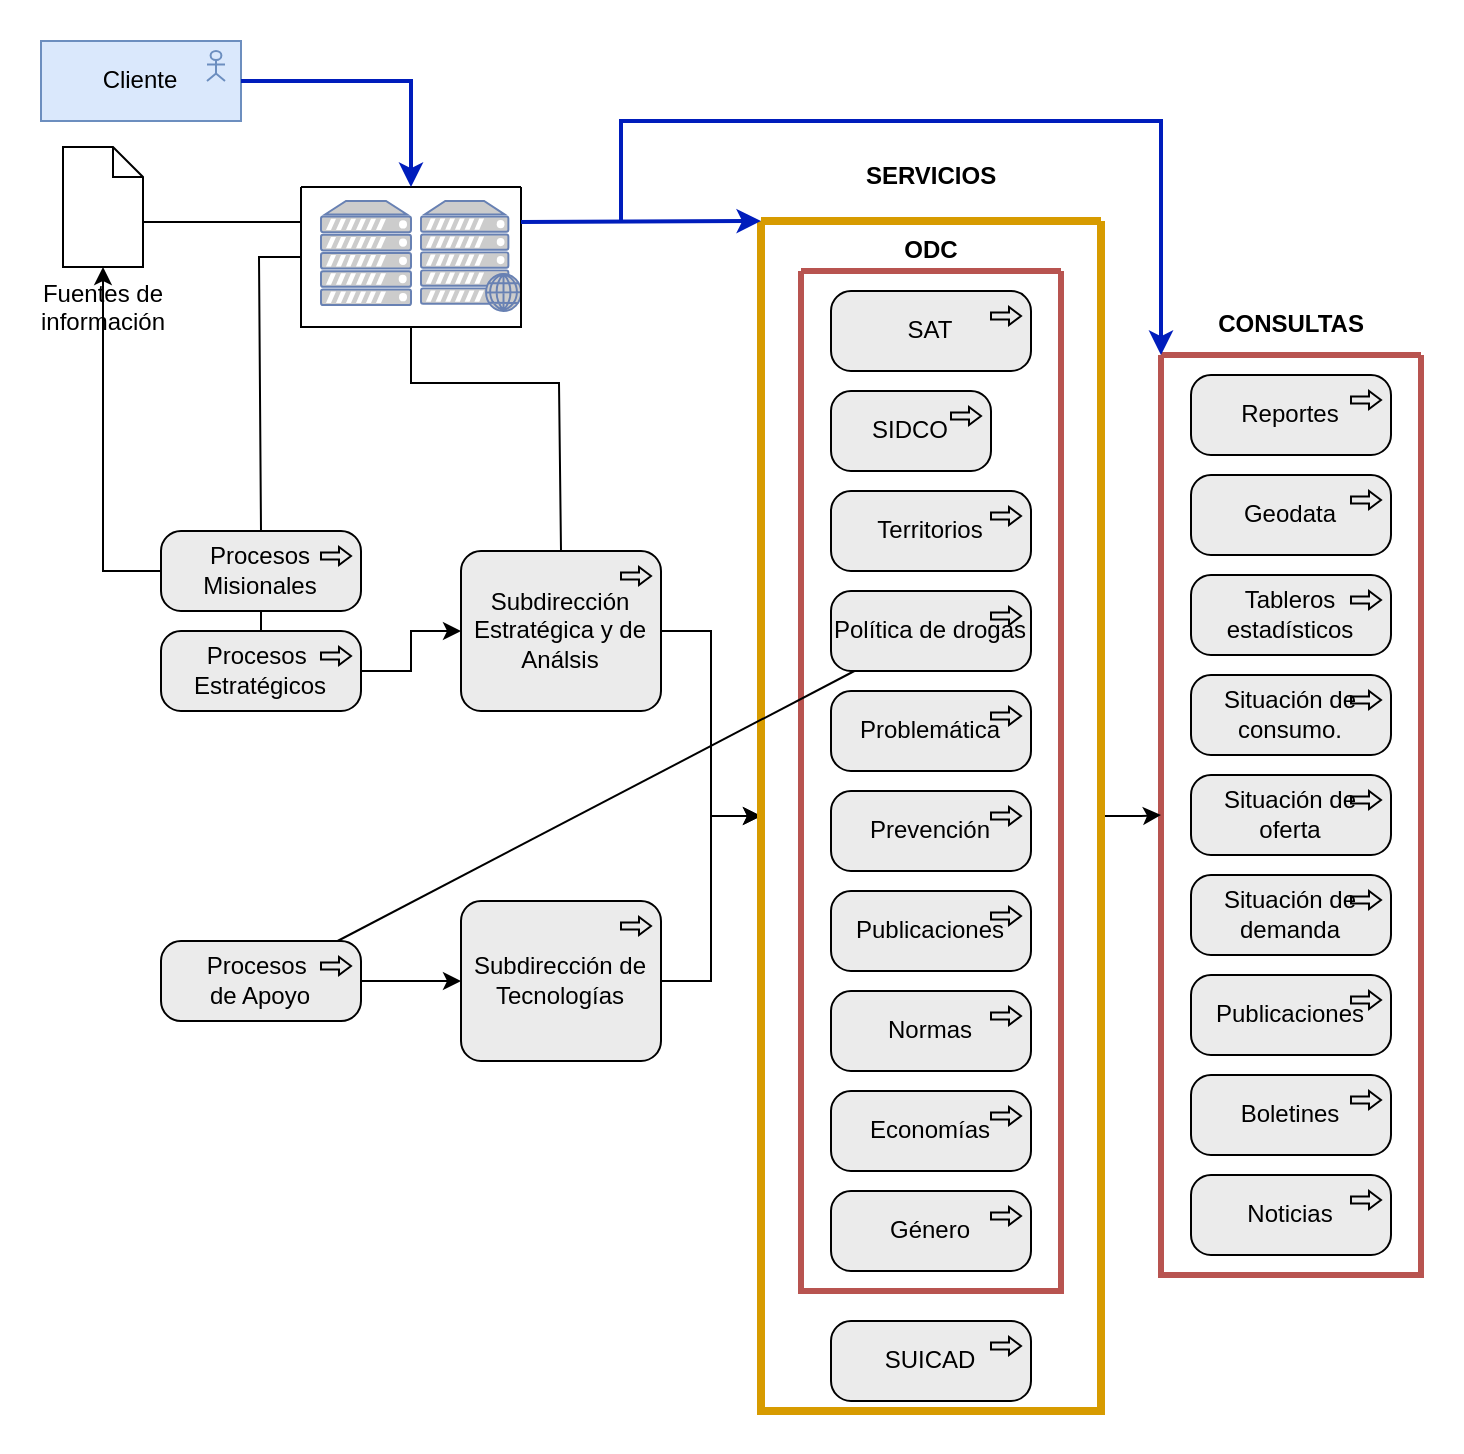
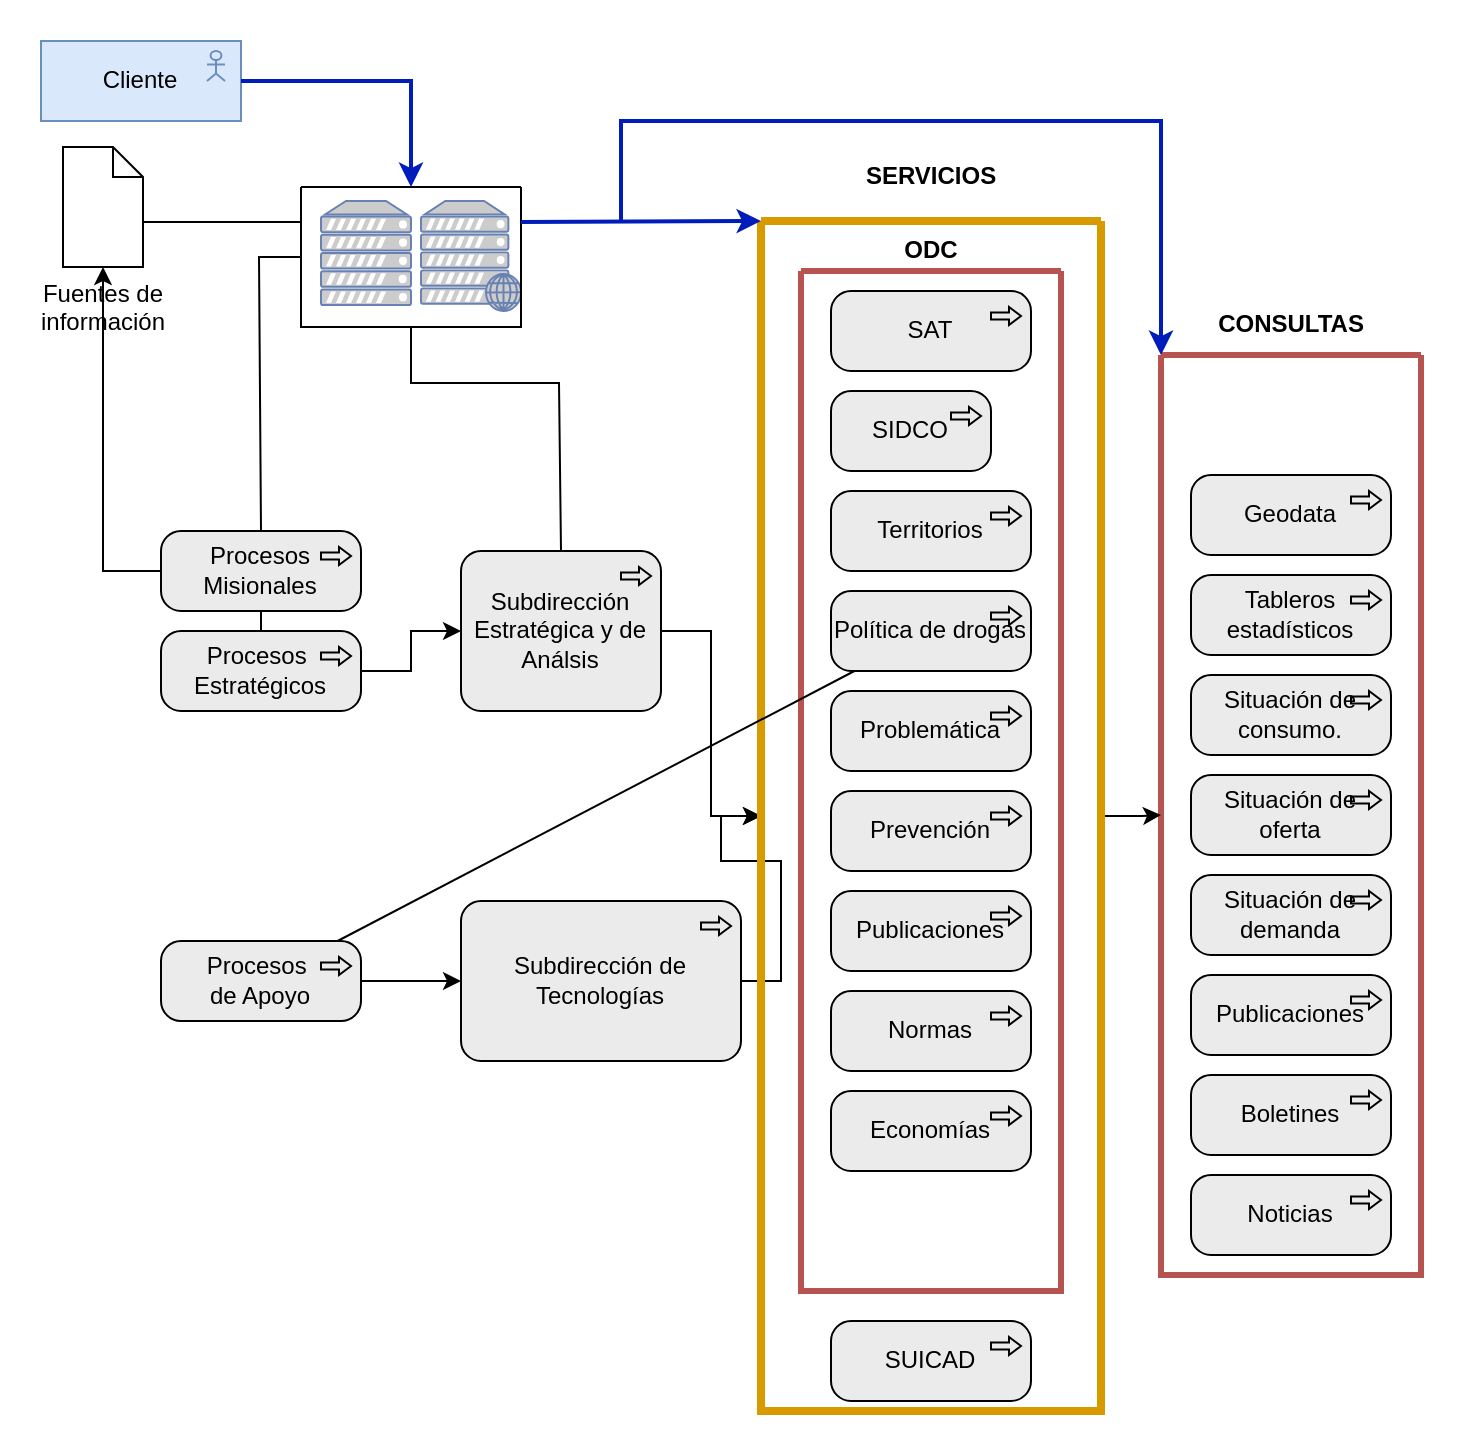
node "Reportes": removed
node "Subdirección de Tecnologías": size 200x160 -> 280x160
node "Género": removed
